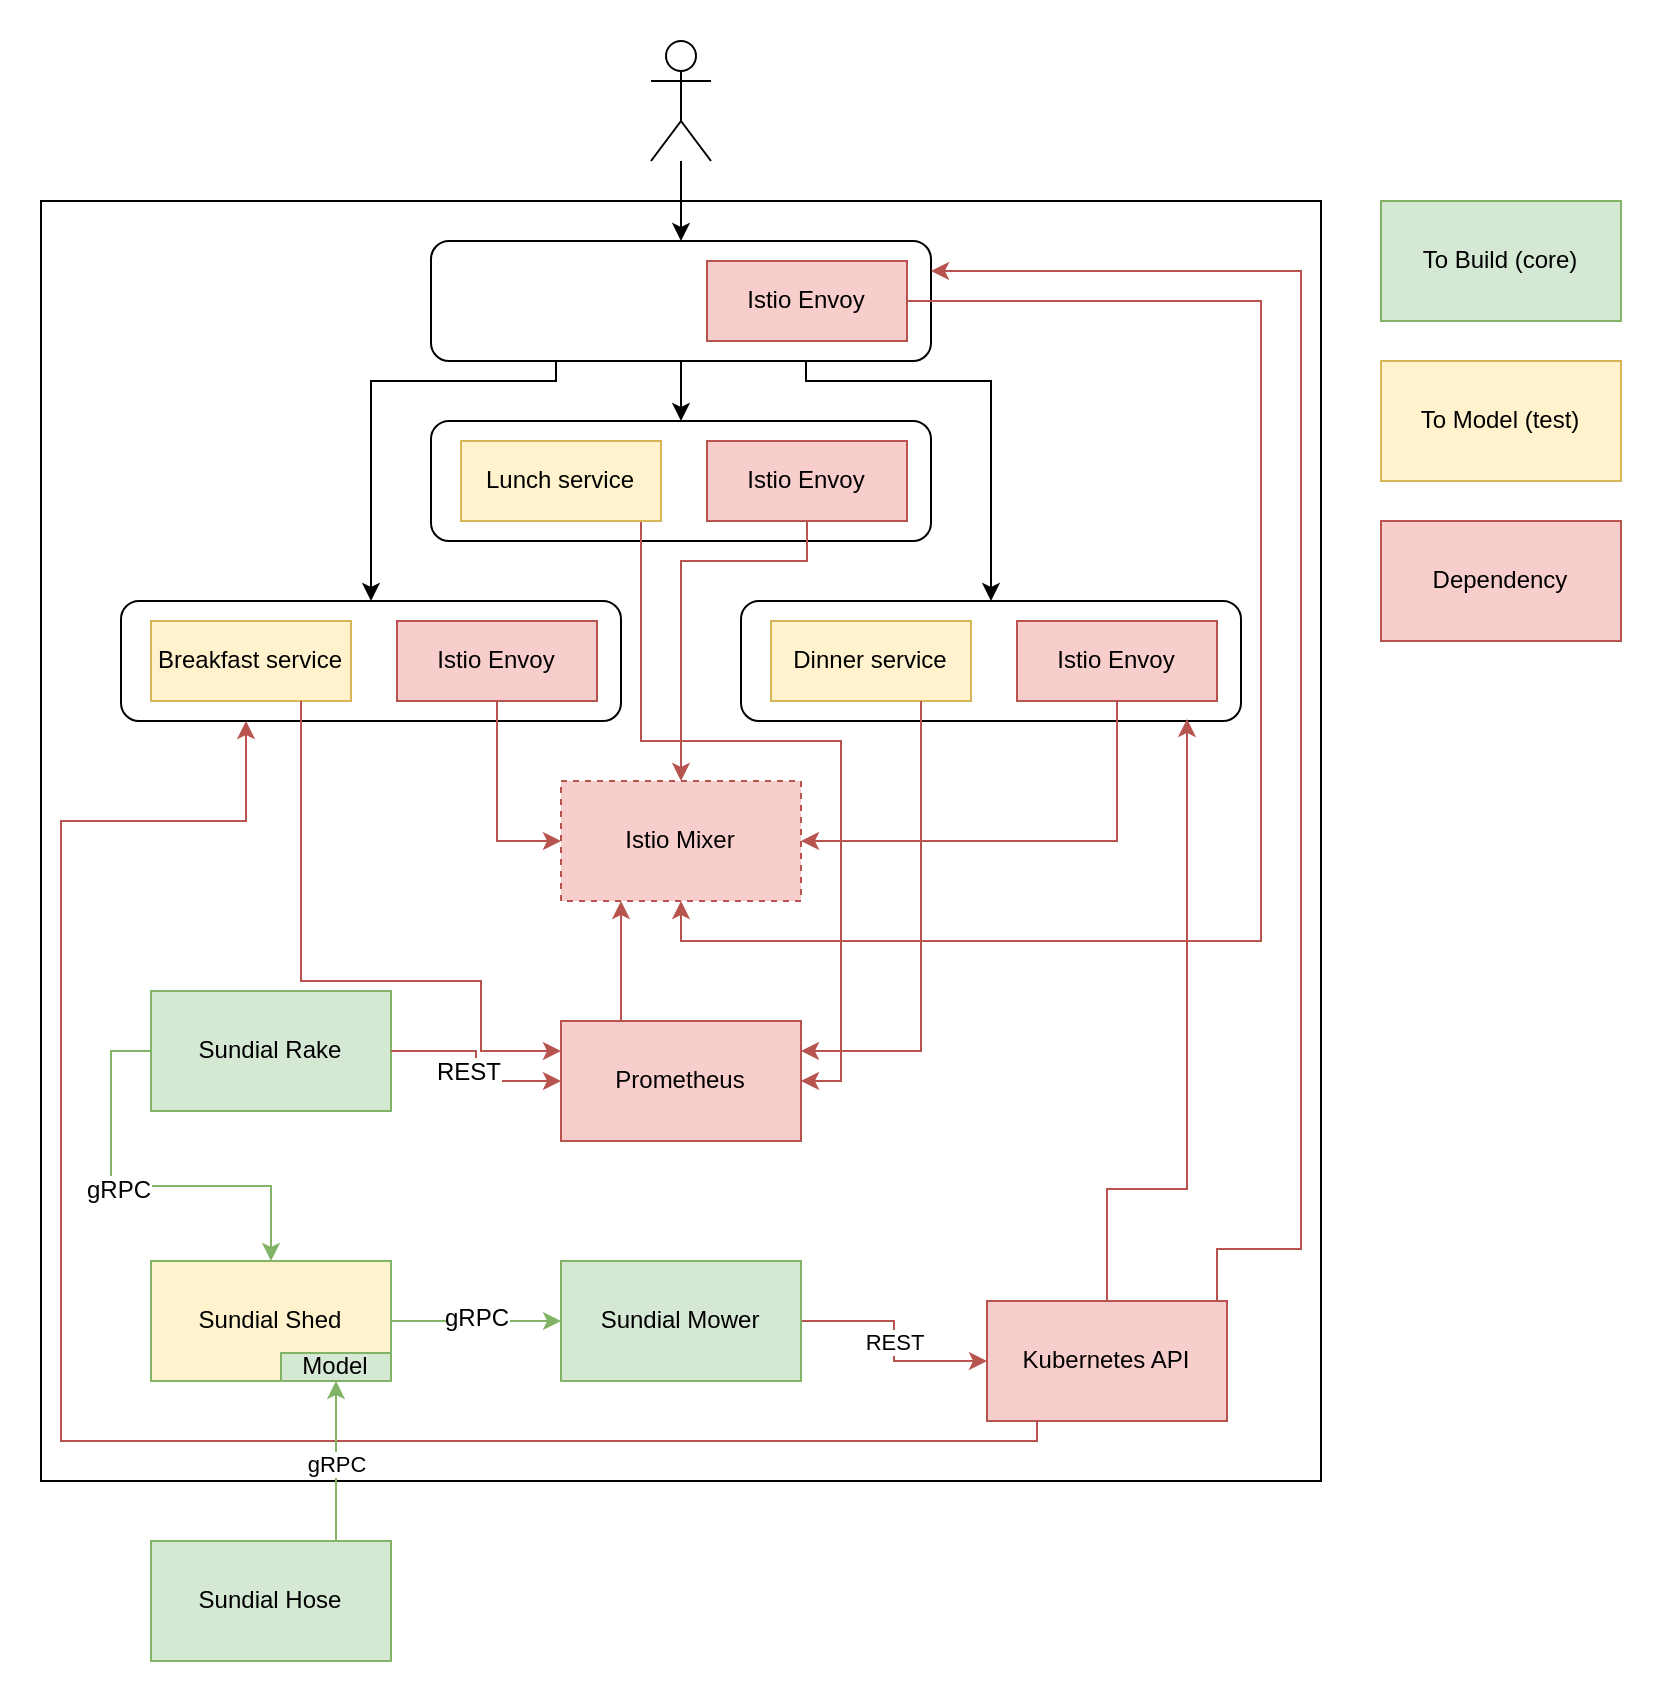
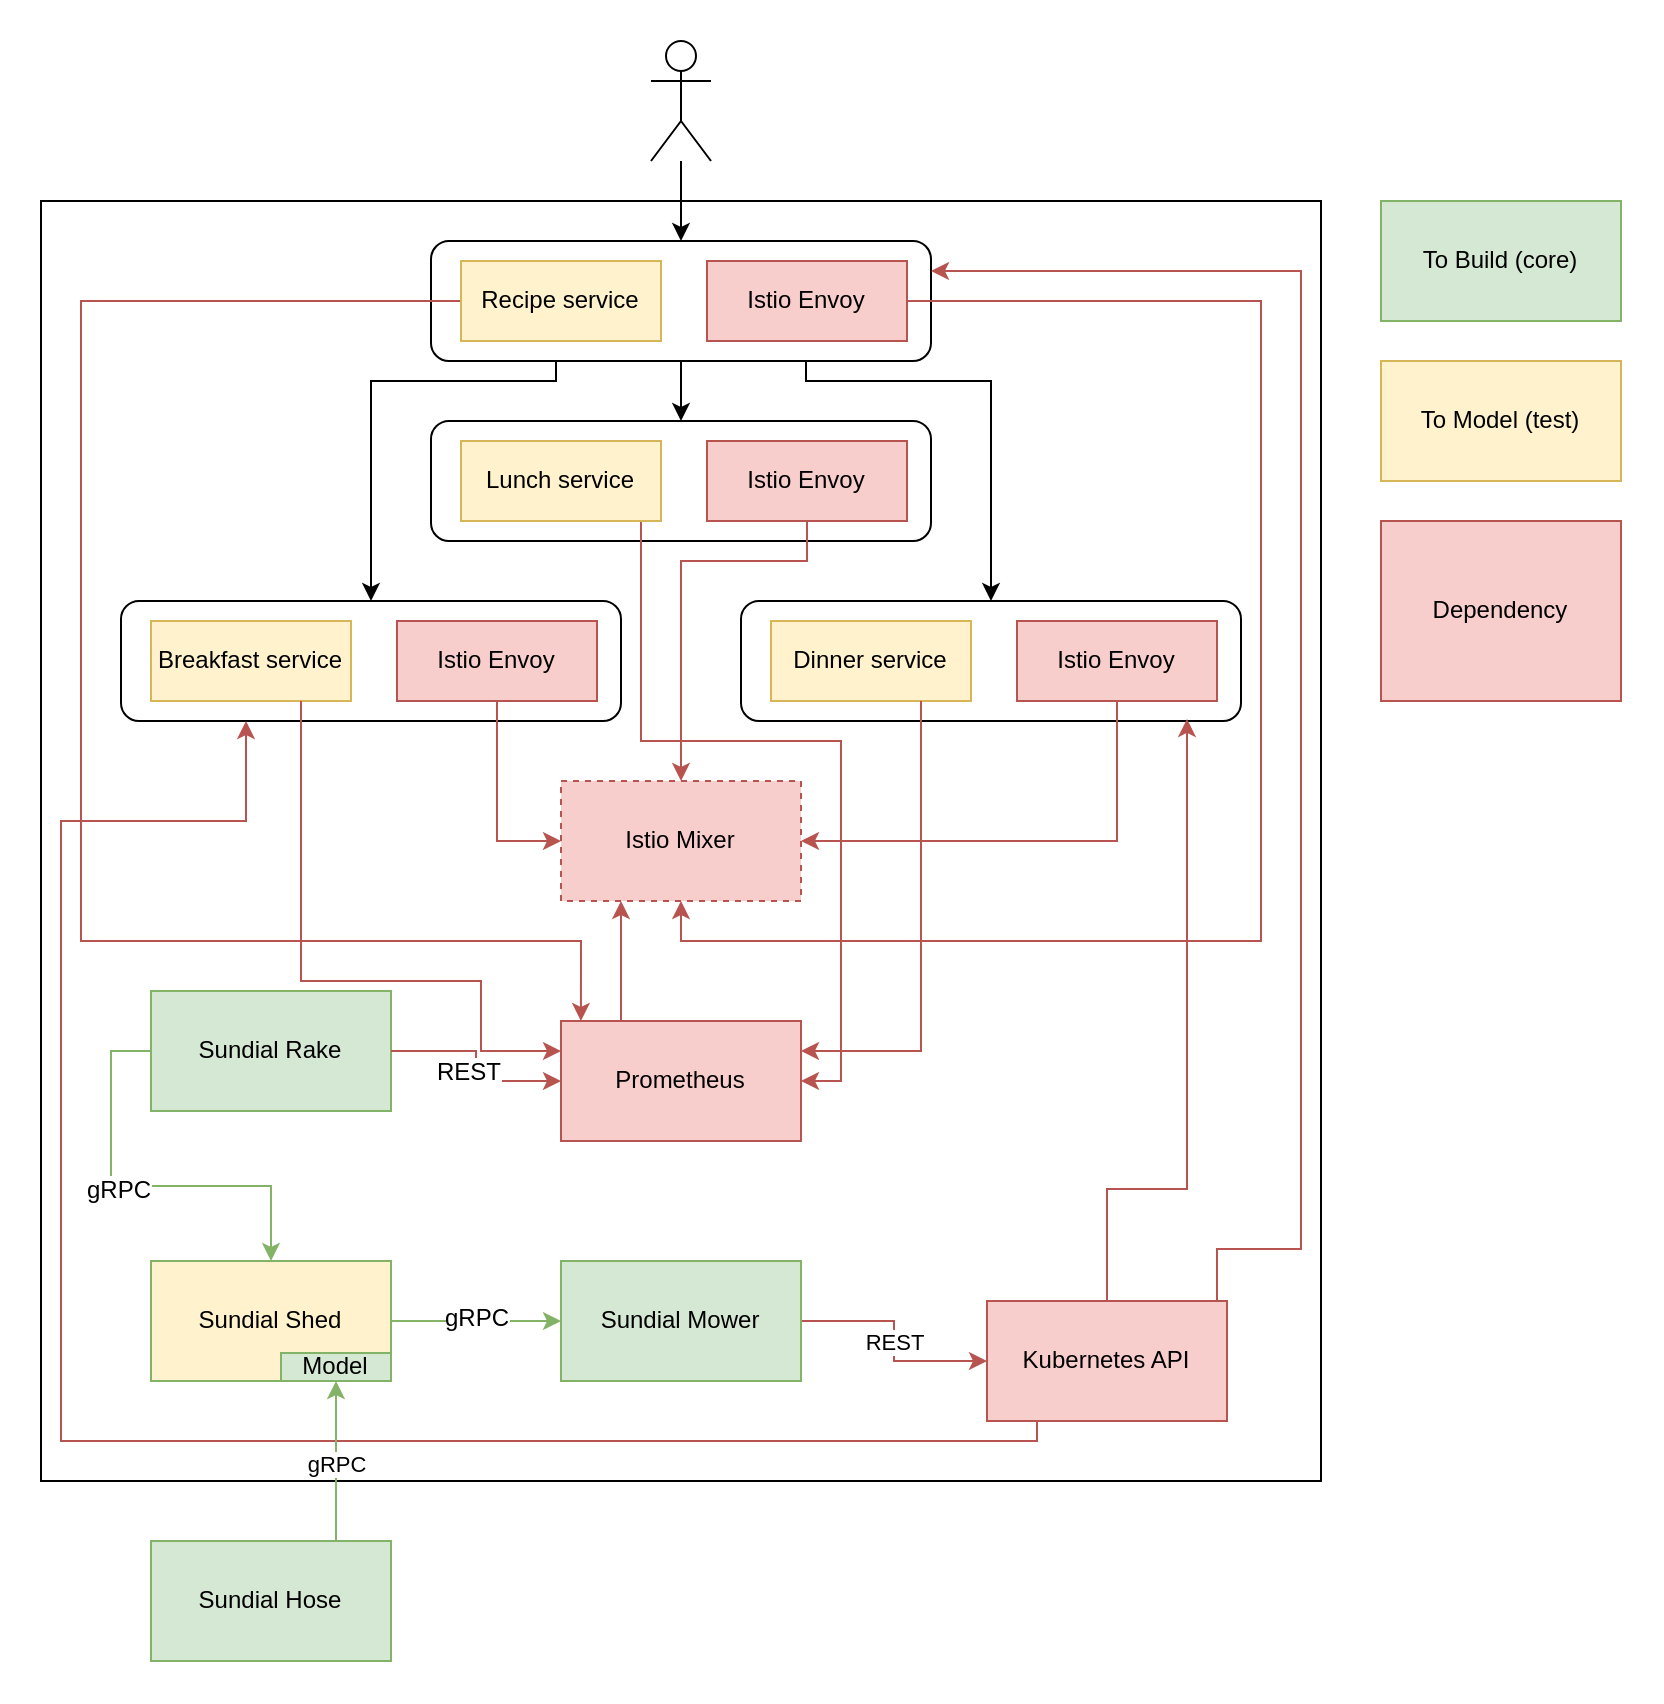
node "Recipe service": added
node "Dependency": size 240x120 -> 240x180
edge "Recipe service" -> "Prometheus": added
